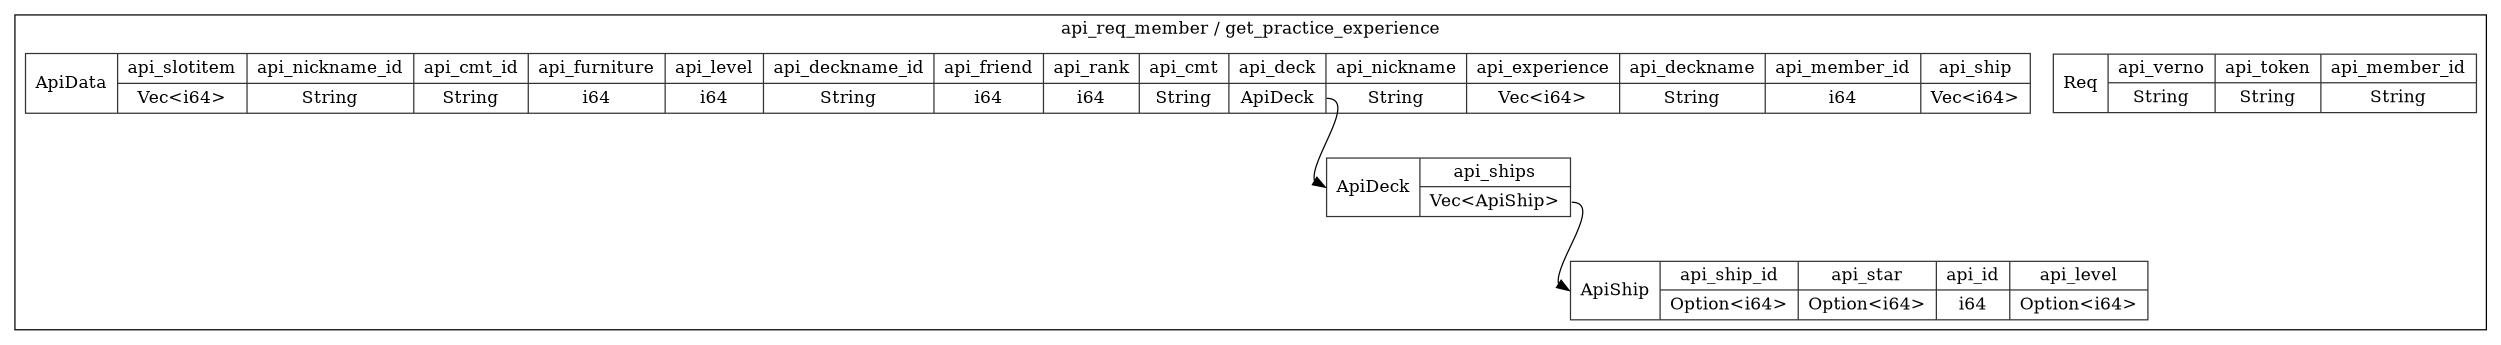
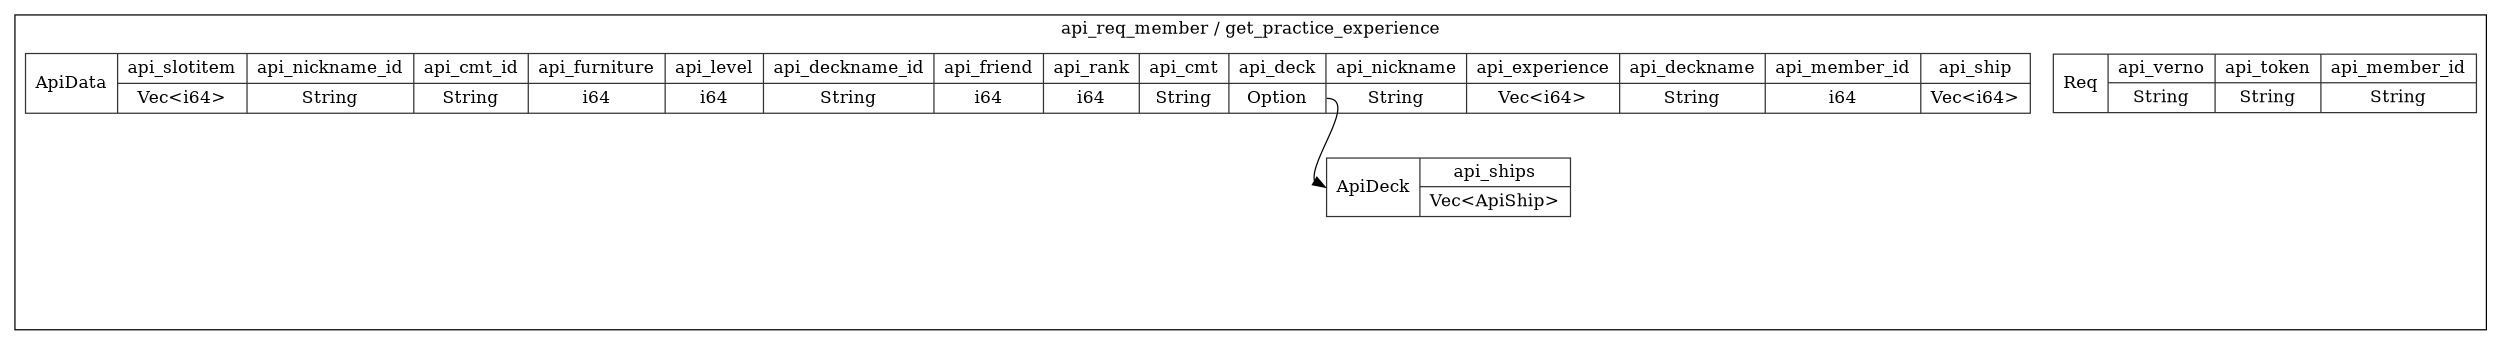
node "ApiData": text "ApiDeck" -> "Option"
node "ApiShip": removed
